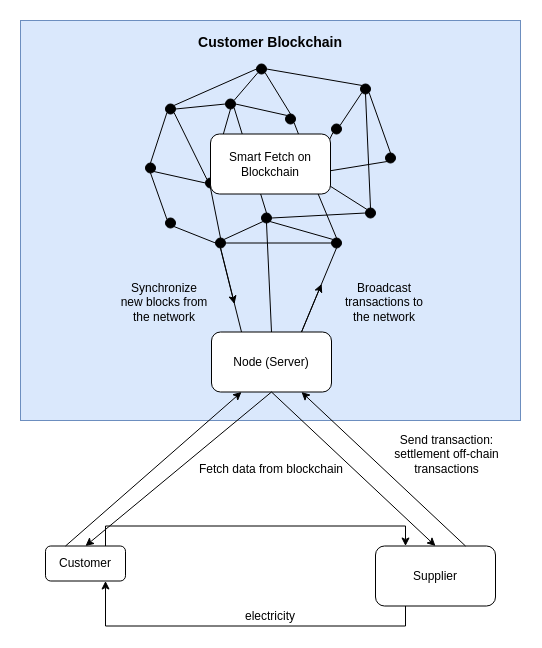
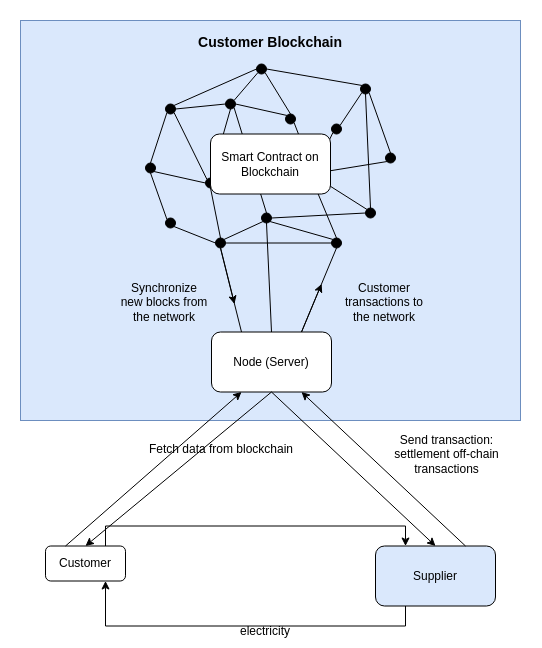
node "Smart Fetch on Blockchain": label "Smart Fetch on Blockchain" -> "Smart Contract on Blockchain"
node "Broadcast transactions to the network": label "Broadcast transactions to the network" -> "Customer transactions to the network"
node "Fetch data from blockchain": moved (272, 470) -> (222, 450)
node "Supplier": fillcolor #ffffff -> #dae8fc
node "electricity": moved (271, 616) -> (266, 631)
